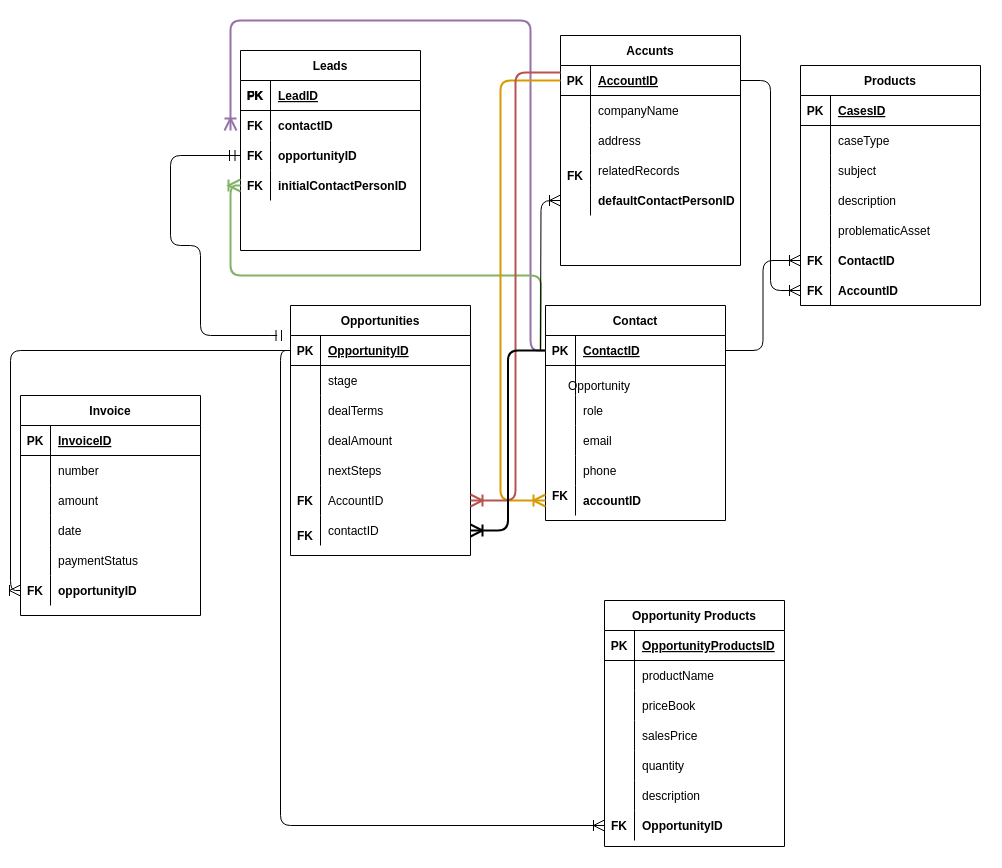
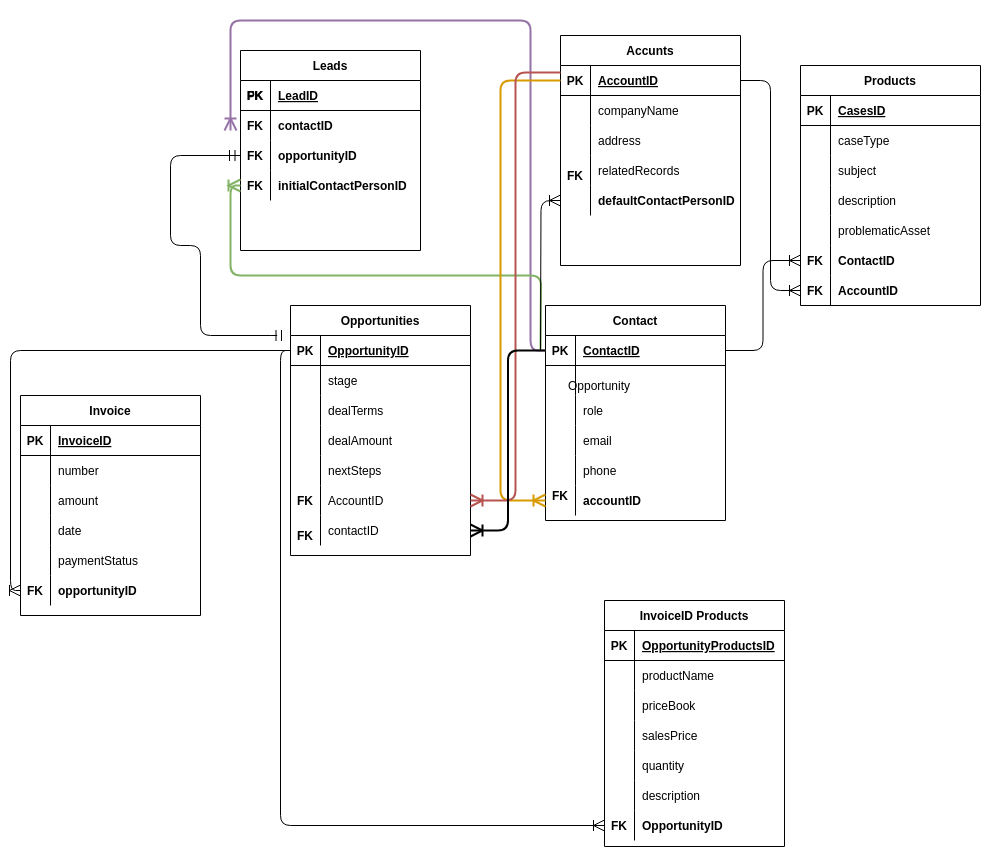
node "Opportunity Products": label "Opportunity Products" -> "InvoiceID Products"
